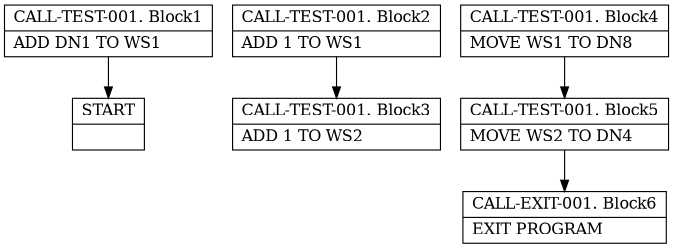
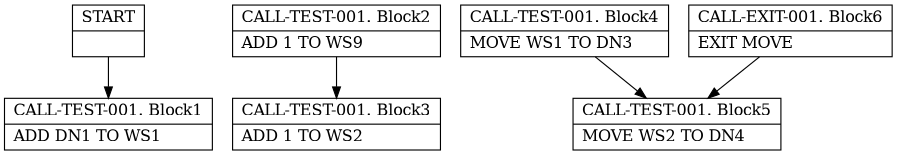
node "CALL-TEST-001. Block2": text "ADD 1 TO WS1" -> "ADD 1 TO WS9"
node "CALL-TEST-001. Block4": text "MOVE WS1 TO DN8" -> "MOVE WS1 TO DN3"
edge "CALL-TEST-001. Block1" -> "START": reversed
edge "CALL-TEST-001. Block5" -> "CALL-EXIT-001. Block6": reversed
node "CALL-EXIT-001. Block6": text "EXIT PROGRAM" -> "EXIT MOVE"
